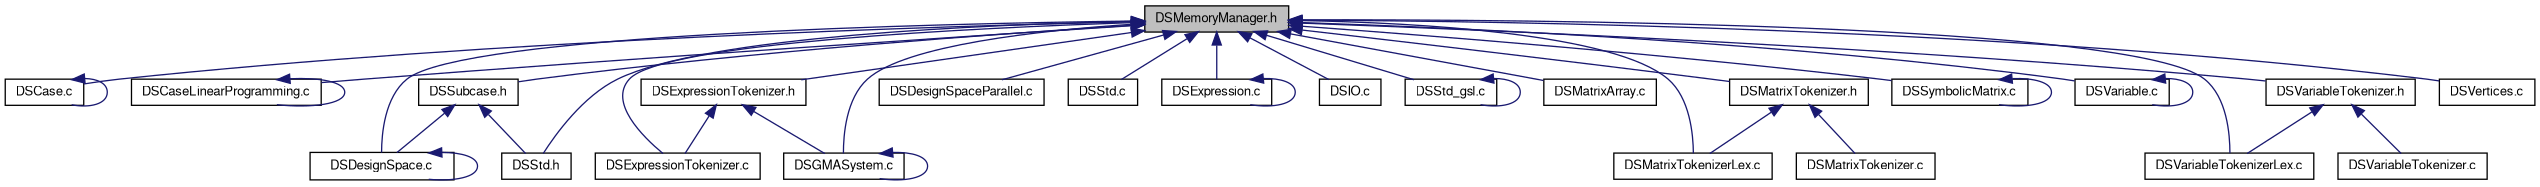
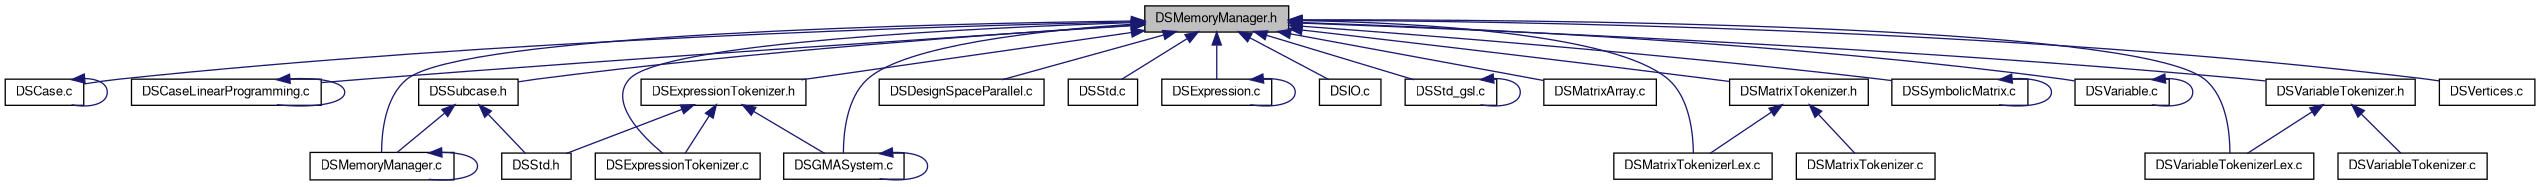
edge "DSStd.h" -> "DSMemoryManager.h": now "DSStd.h" -> "DSExpressionTokenizer.h"
node "DSDesignSpace.c": label "DSDesignSpace.c" -> "DSMemoryManager.c"
